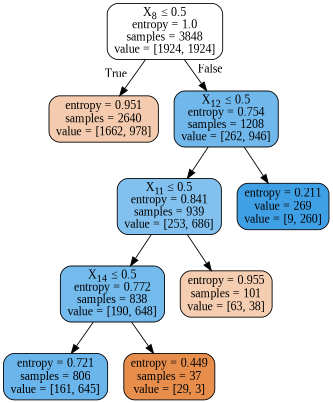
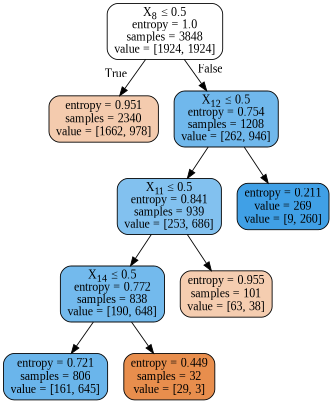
node "entropy = 0.951": text "samples = 2640" -> "samples = 2340"
node "entropy = 0.449": text "samples = 37" -> "samples = 32"
